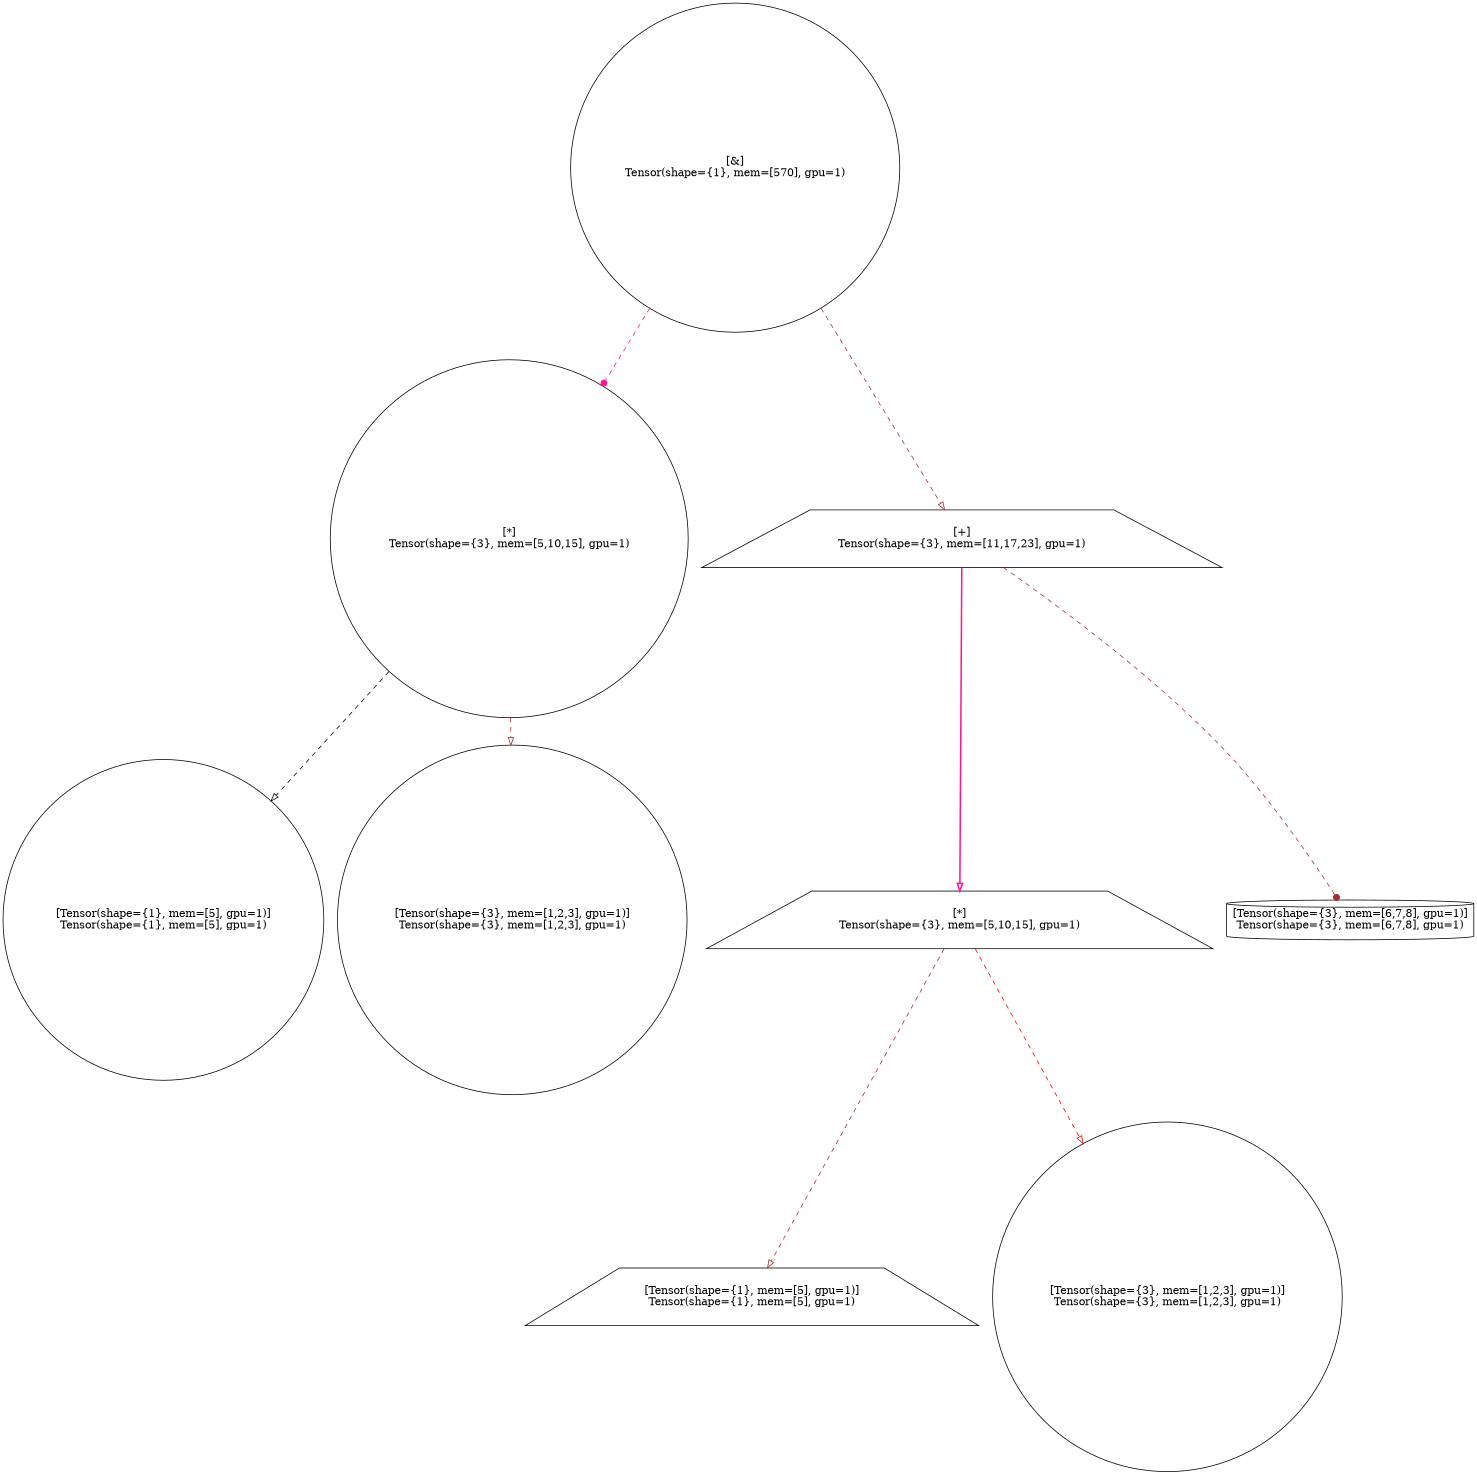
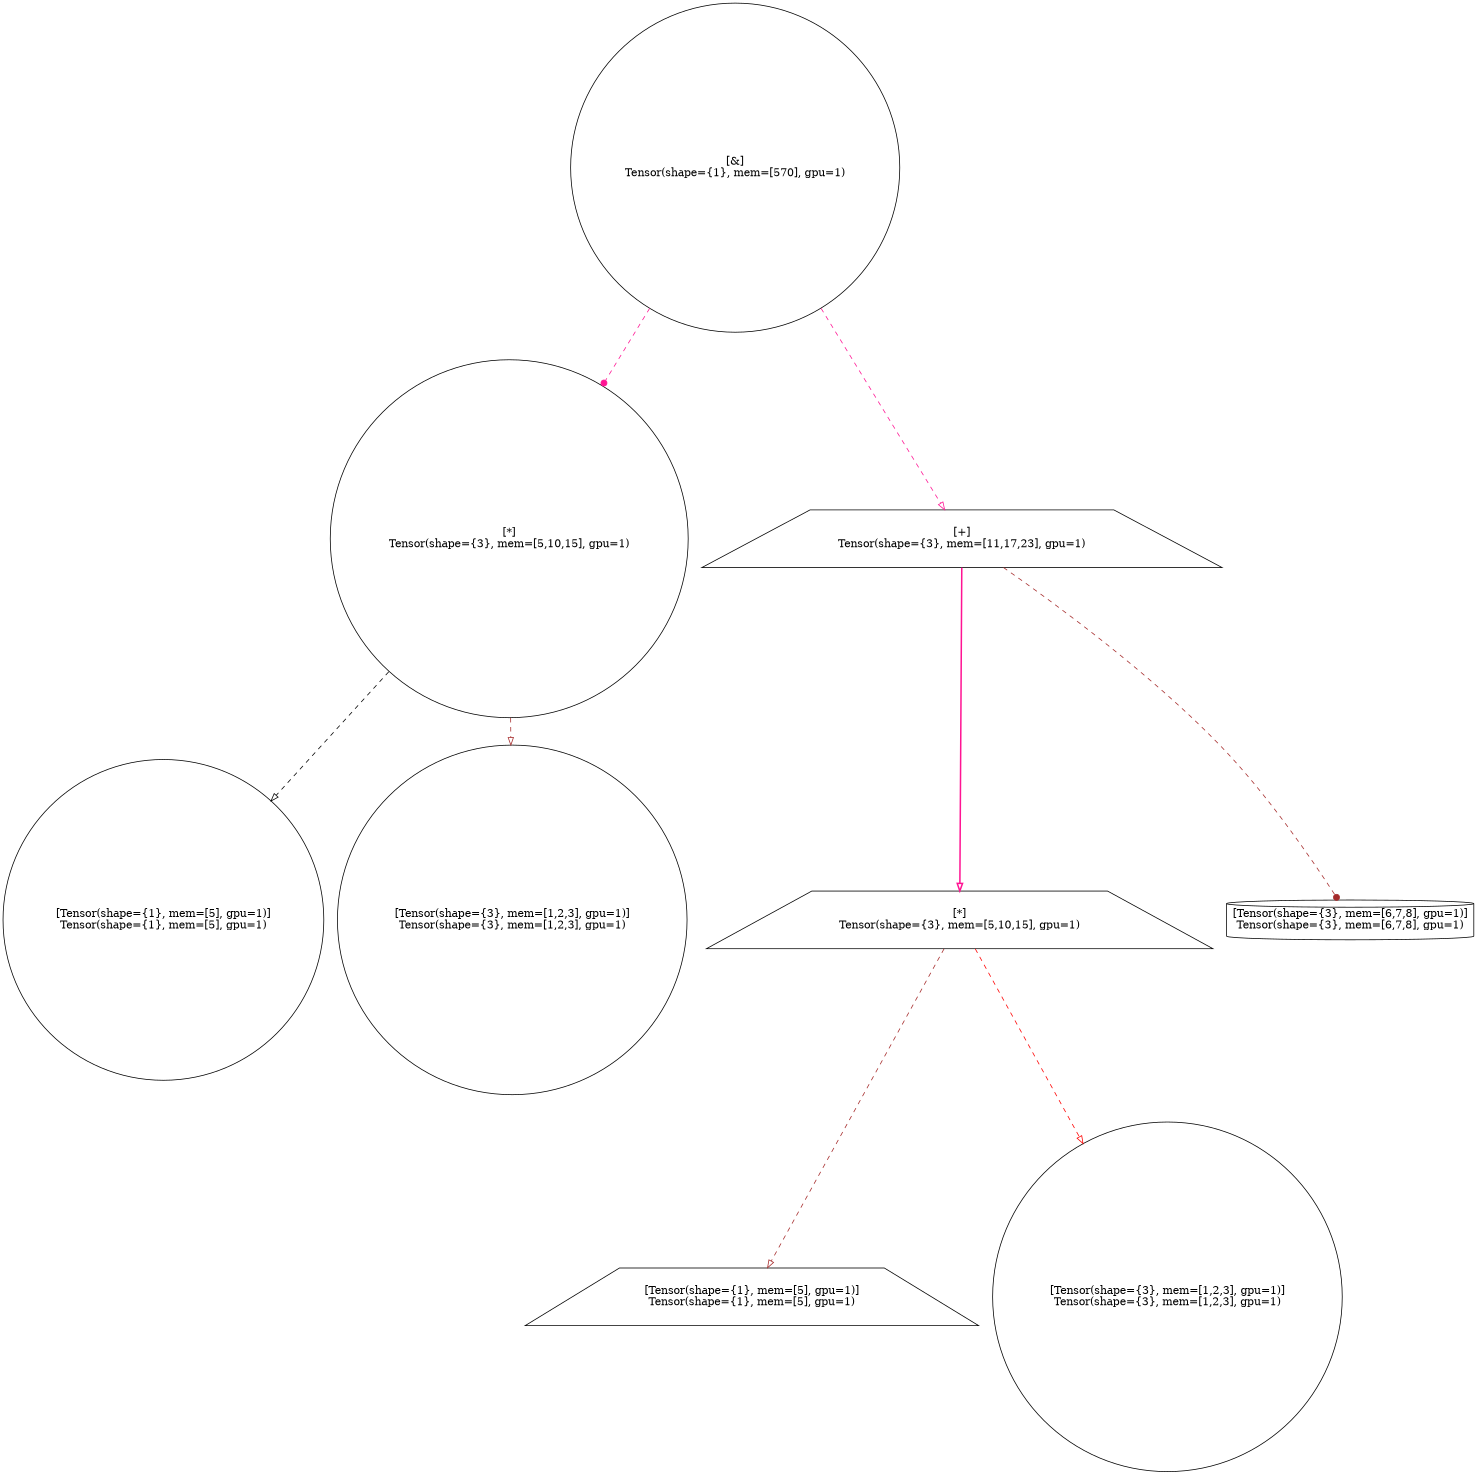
edge "[&] Tensor(shape={1}, mem=[570], gpu=1)" -> "[+] Tensor(shape={3}, mem=[11,17,23], gpu=1)": color brown -> deeppink
